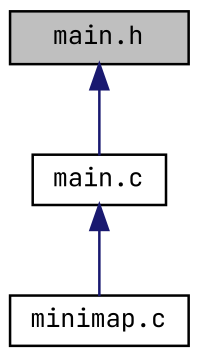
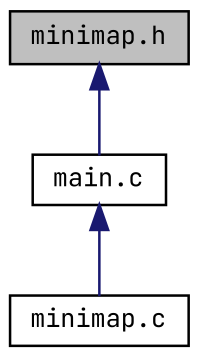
node "main.h": label "main.h" -> "minimap.h"
